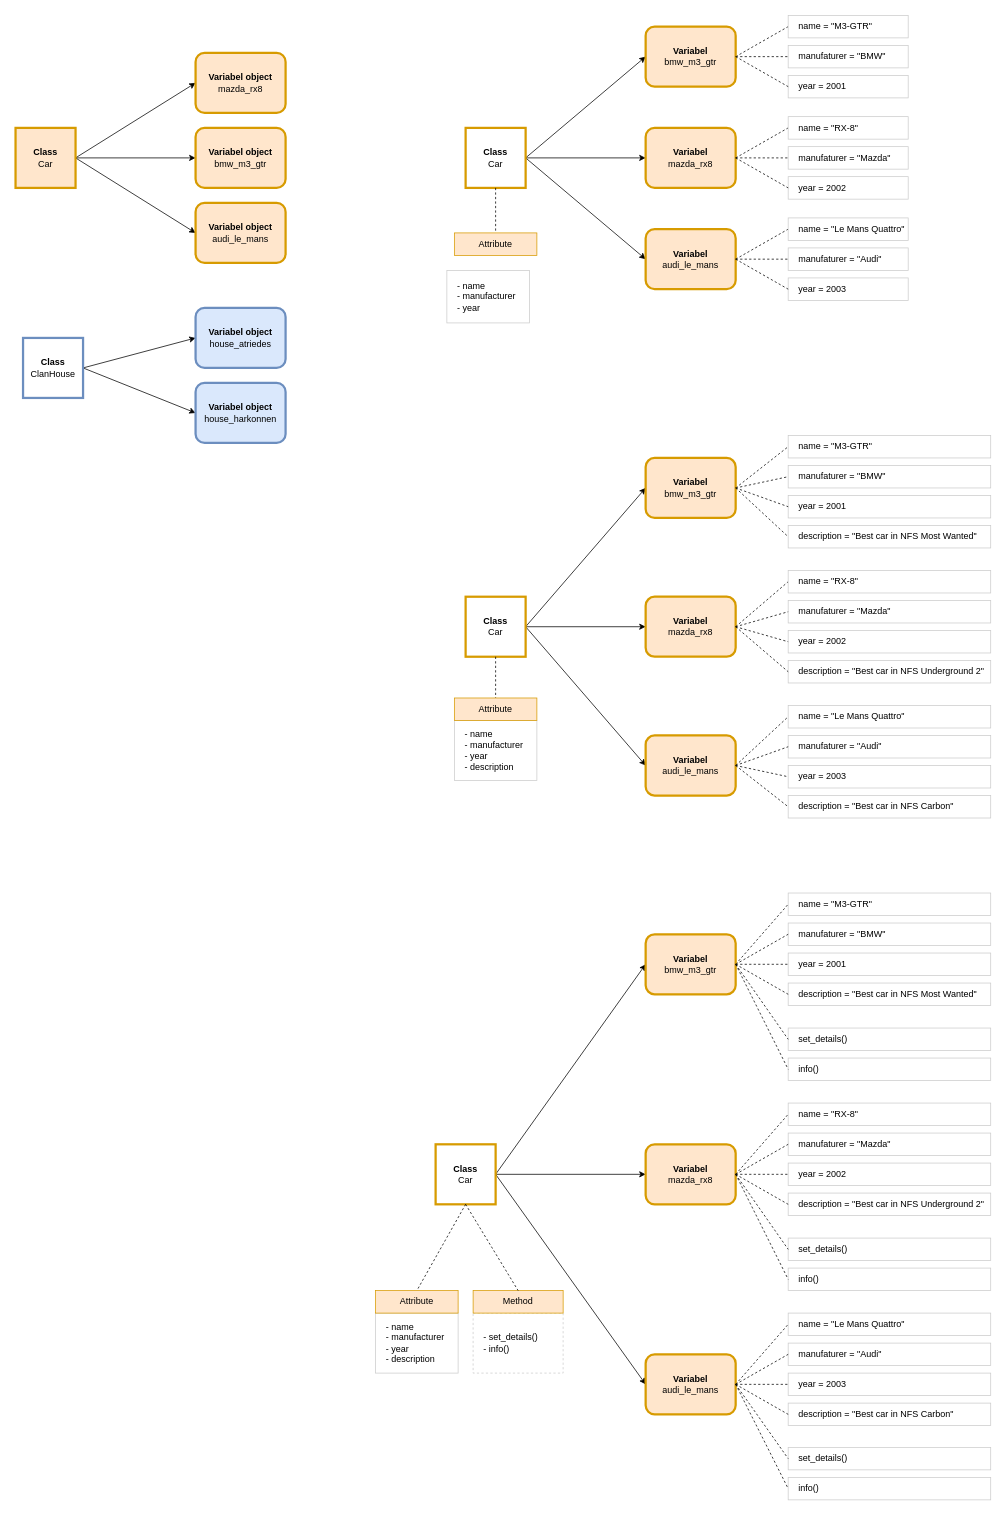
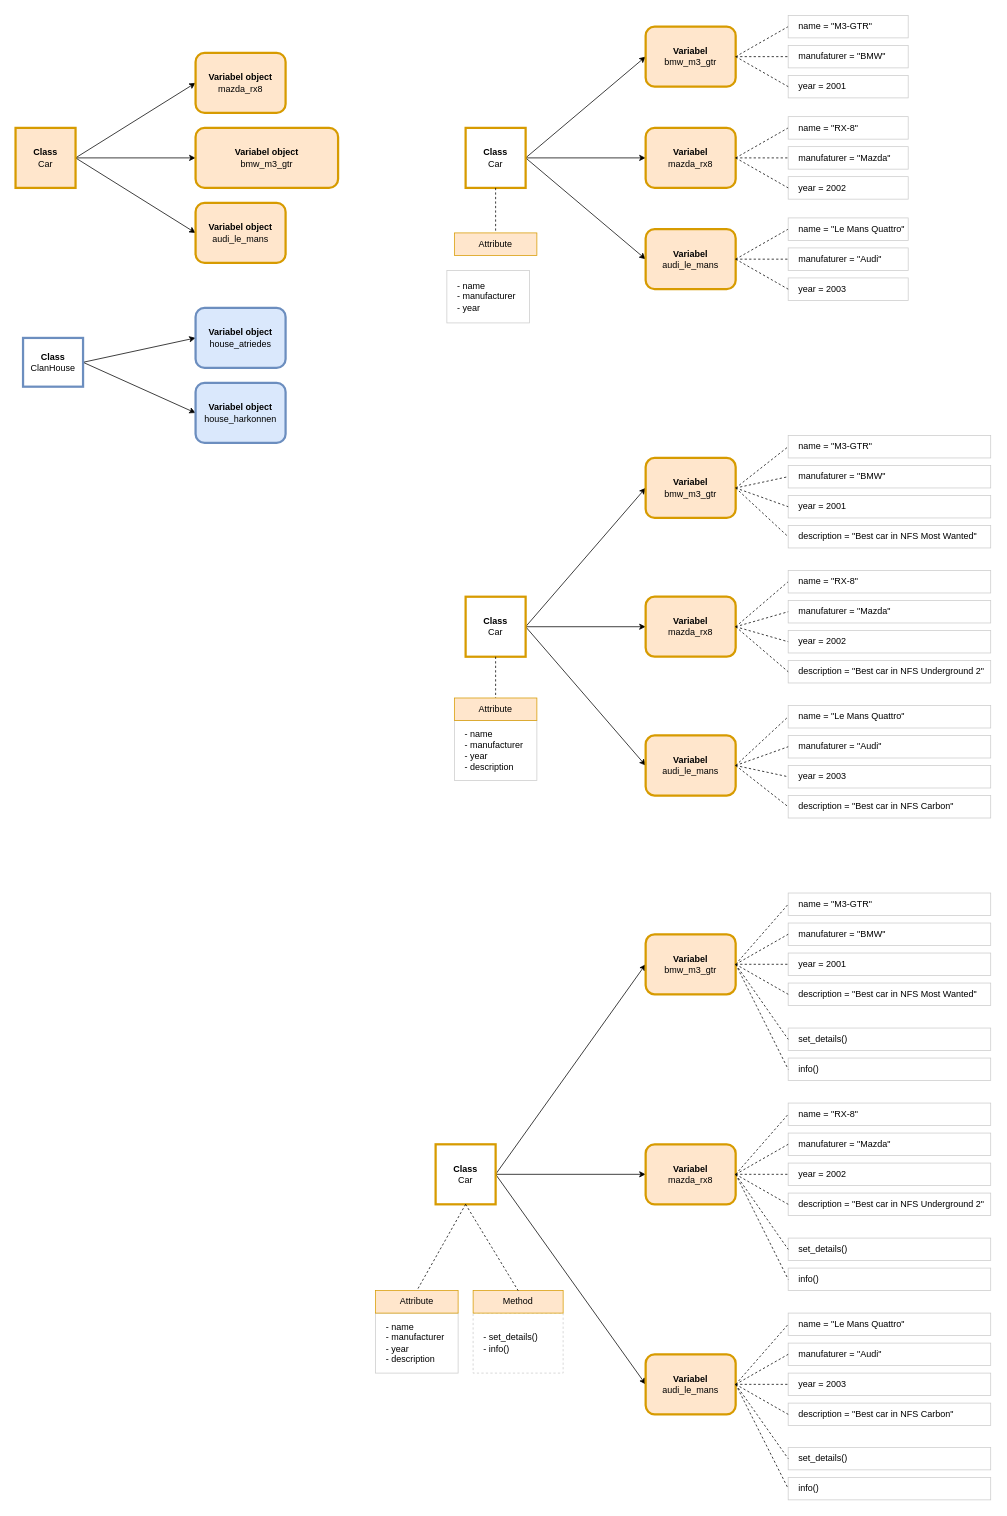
node "Variabel object bmw_m3_gtr": size 90x60 -> 143x60
node "Class ClanHouse": size 60x60 -> 60x49
